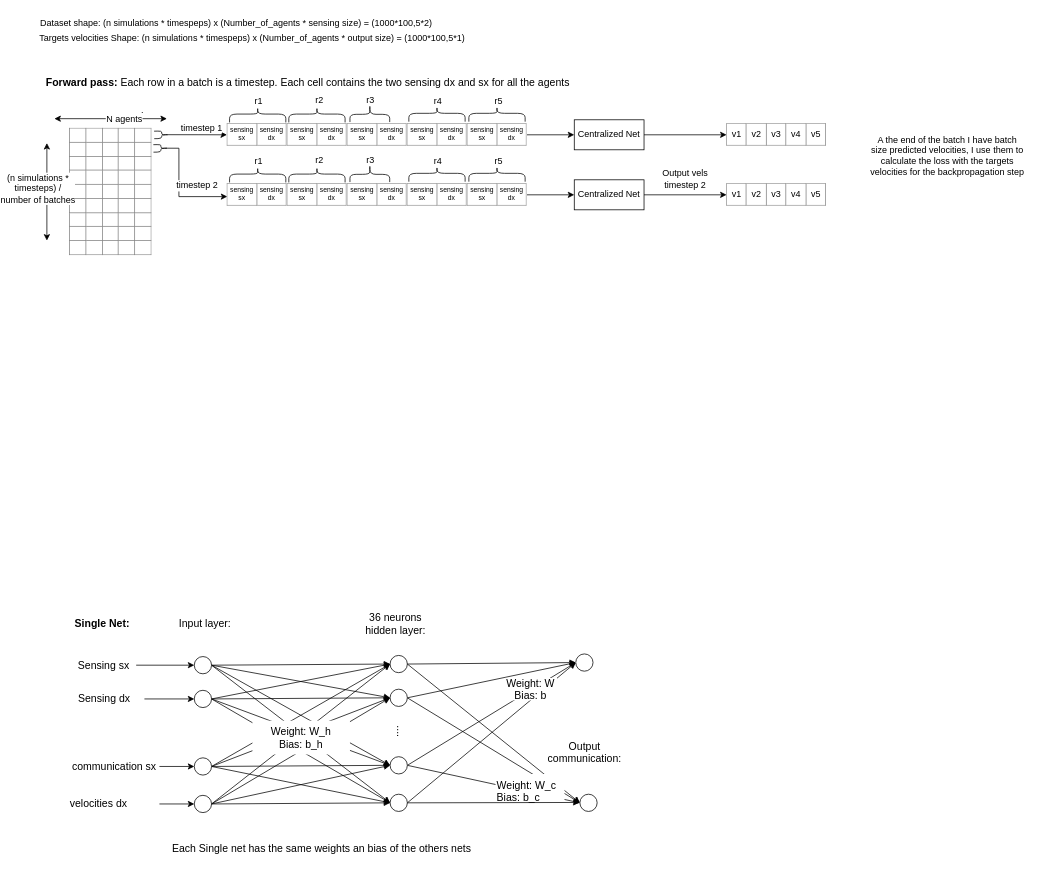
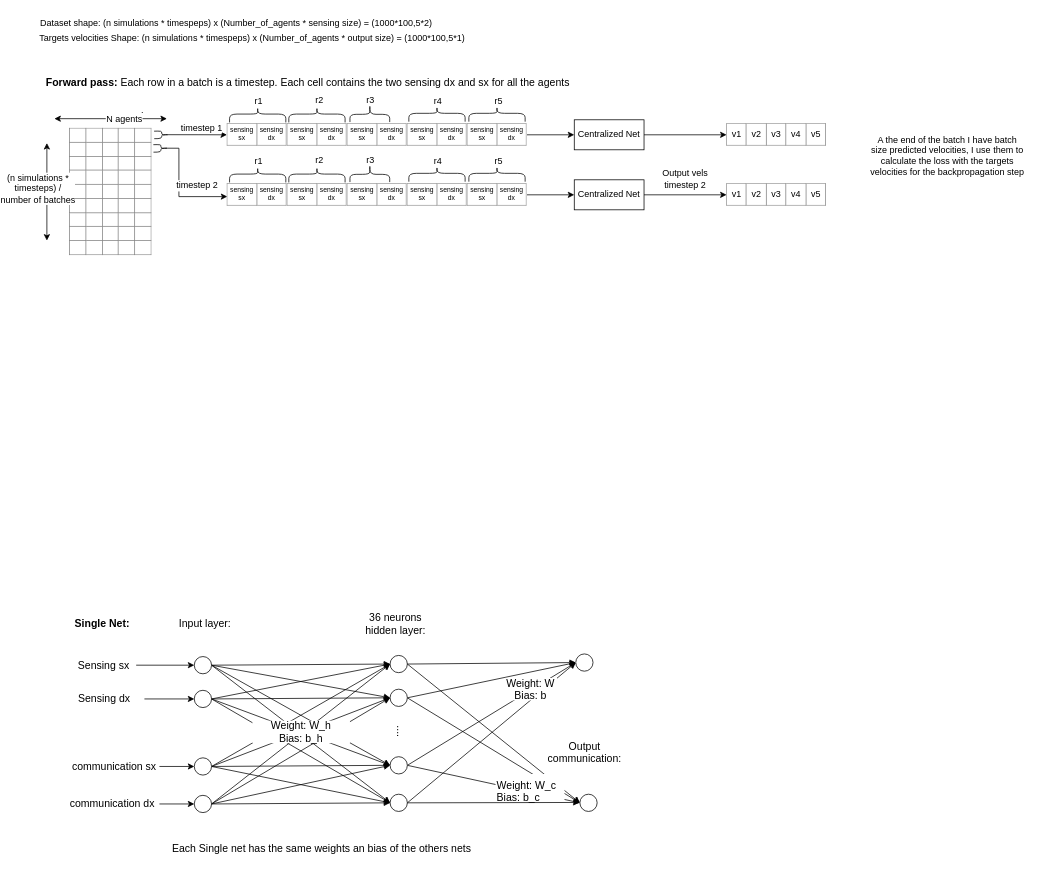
node "Weight: W_h Bias: b_h": size 98x34 -> 98x23
node "velocities dx": label "velocities dx" -> "communication dx"
